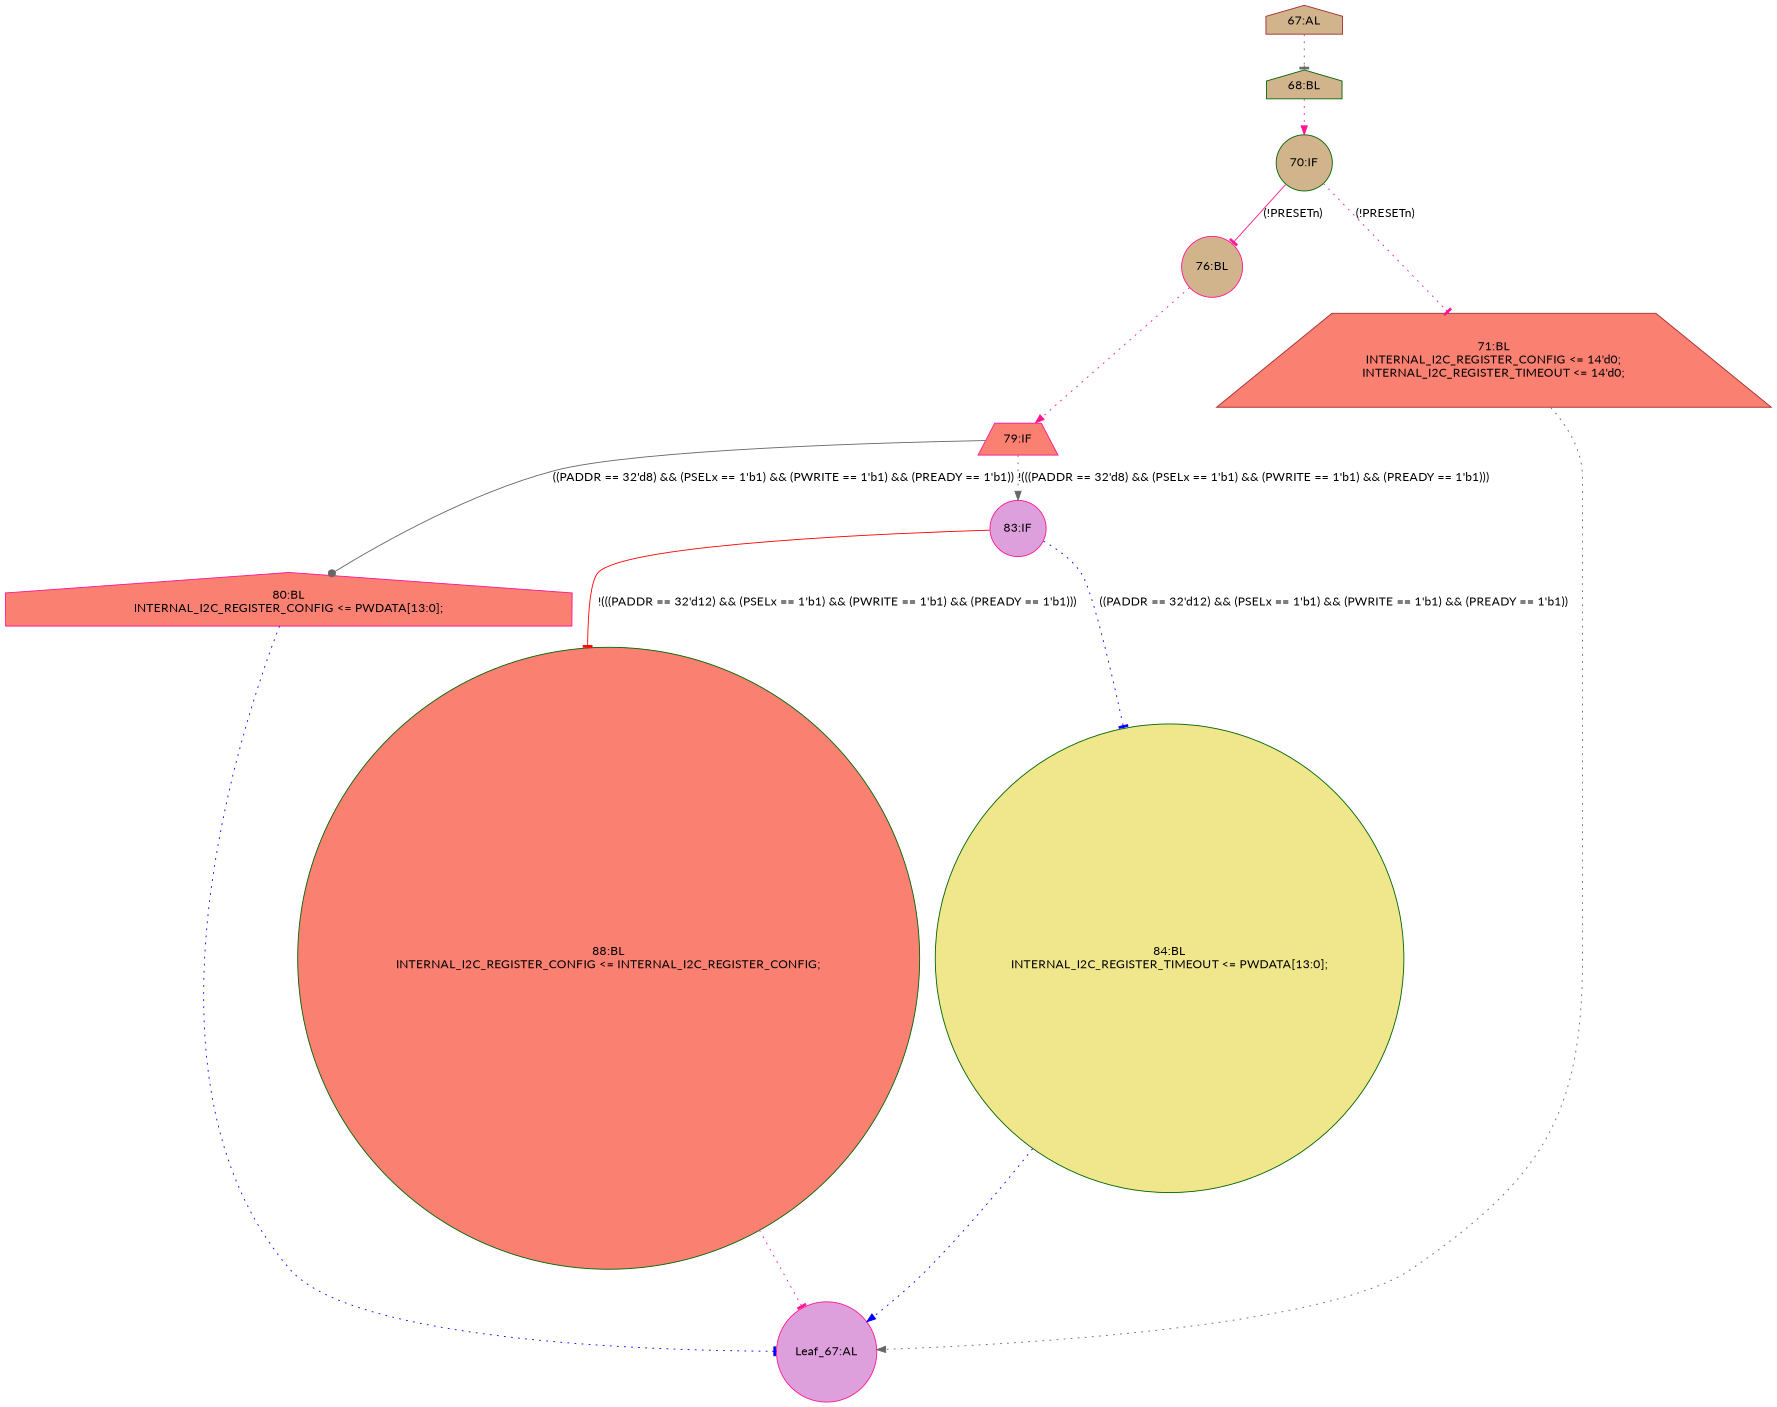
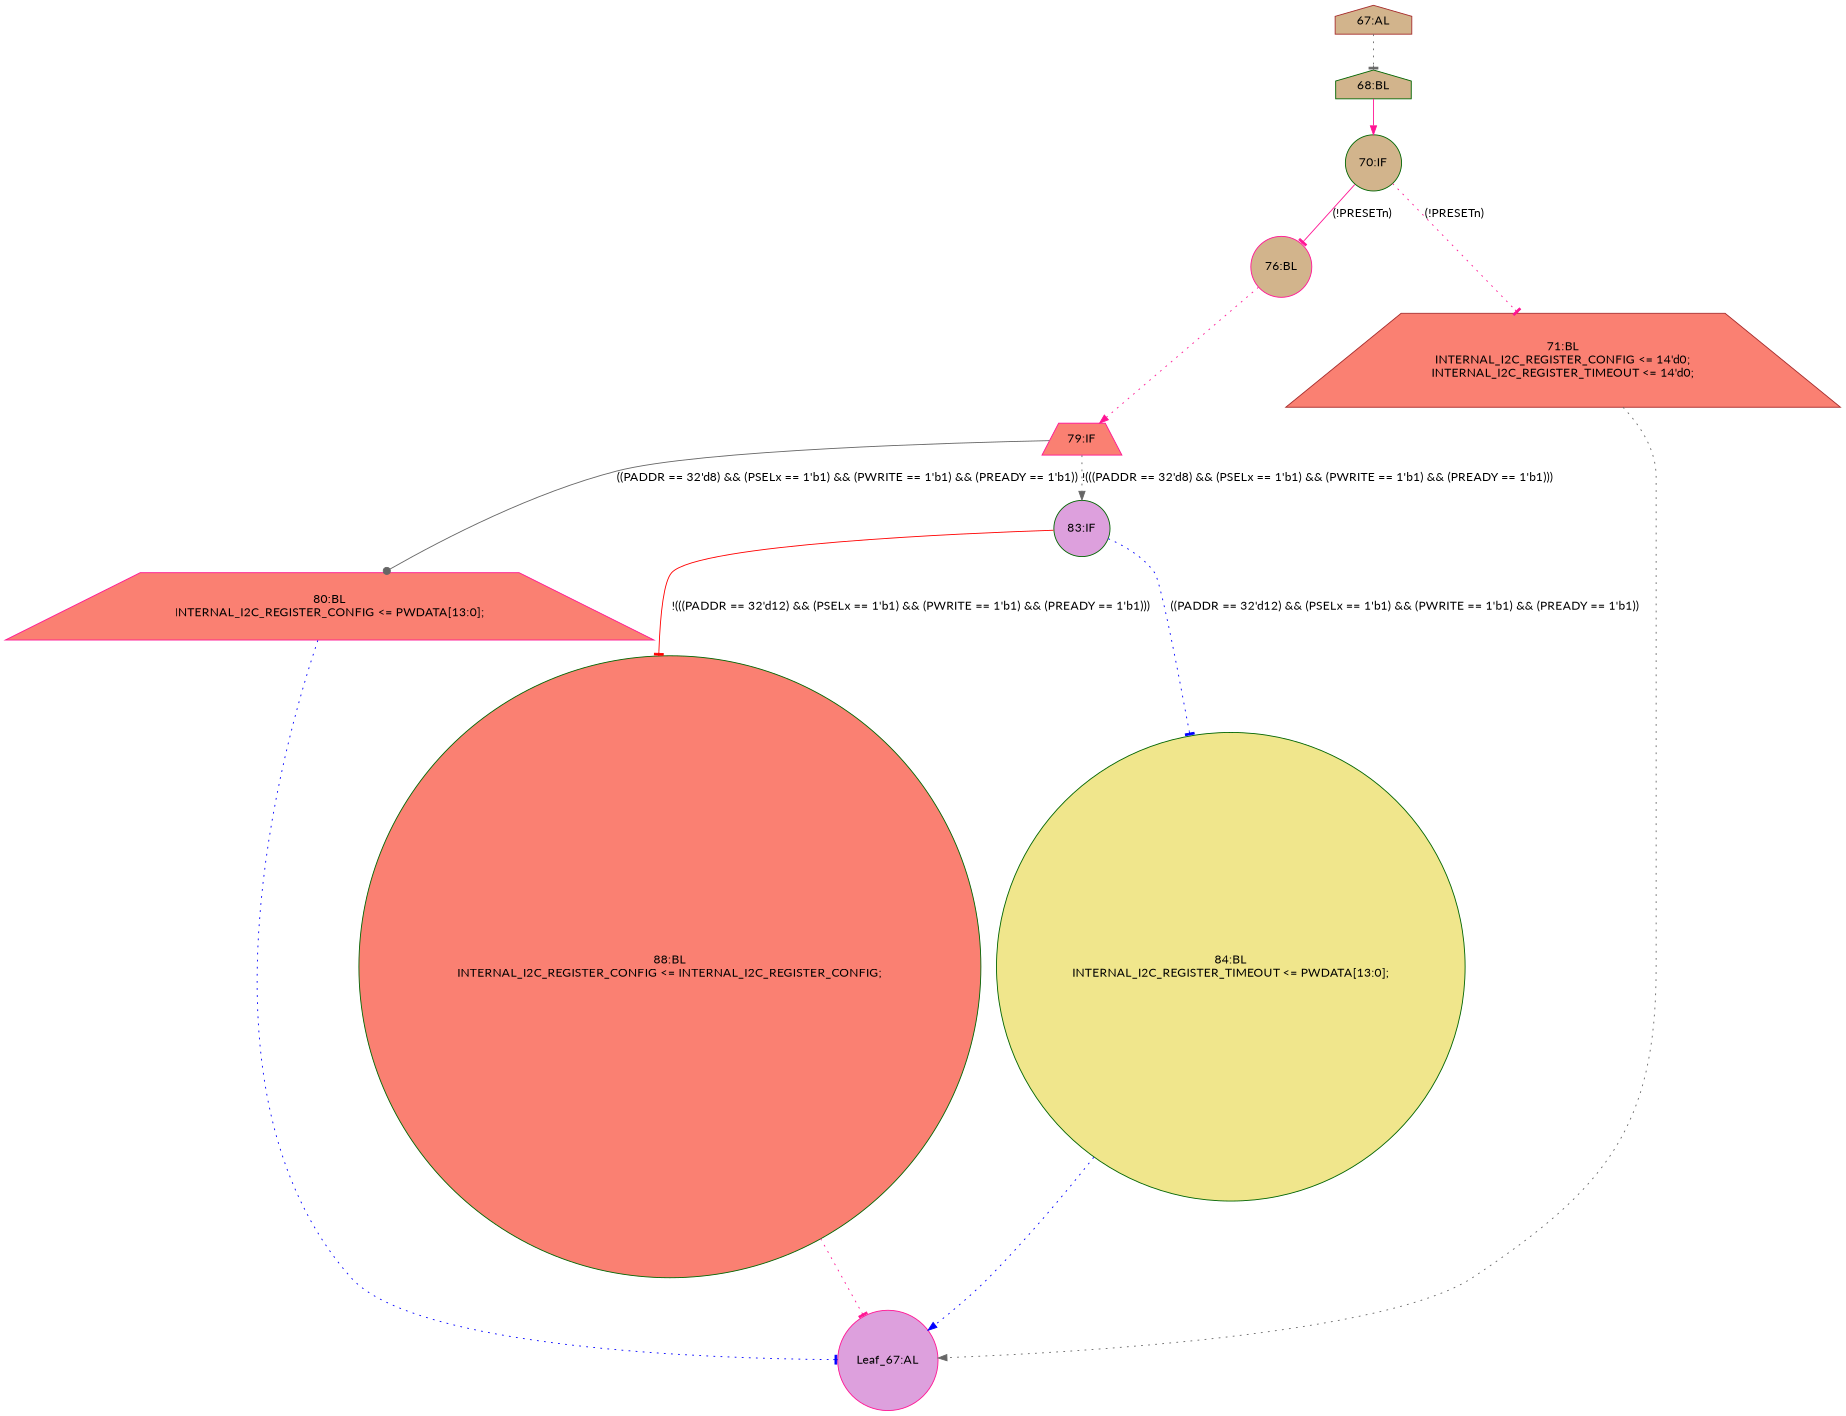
edge "68:BL" -> "70:IF": style dotted -> solid
node "83:IF": color deeppink -> darkgreen
node "80:BL INTERNAL_I2C_REGISTER_CONFIG <= PWDATA[13:0];": shape house -> trapezium
